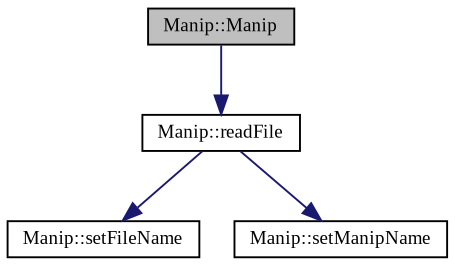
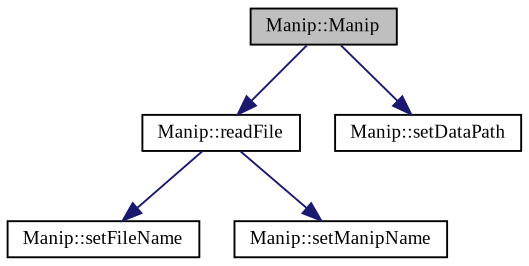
node "Manip::setDataPath": added
